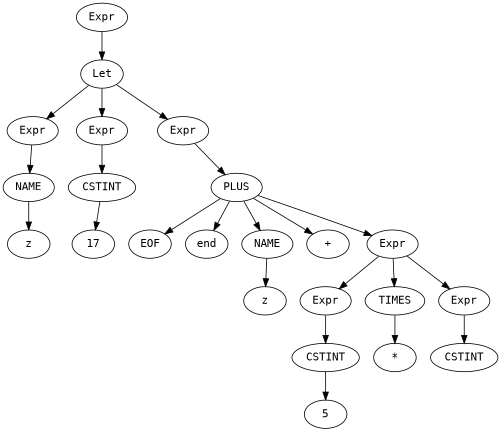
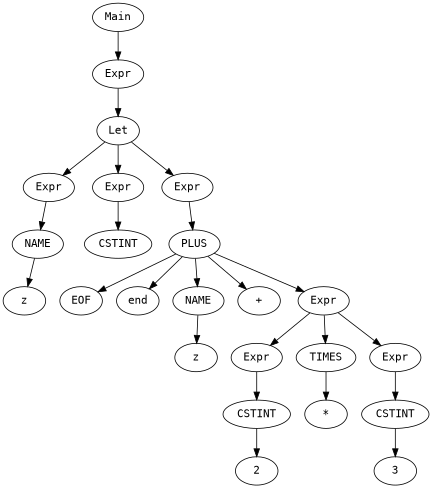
node "Main": added
node "17": removed
node "5": label "5" -> "2"
node "3": added
